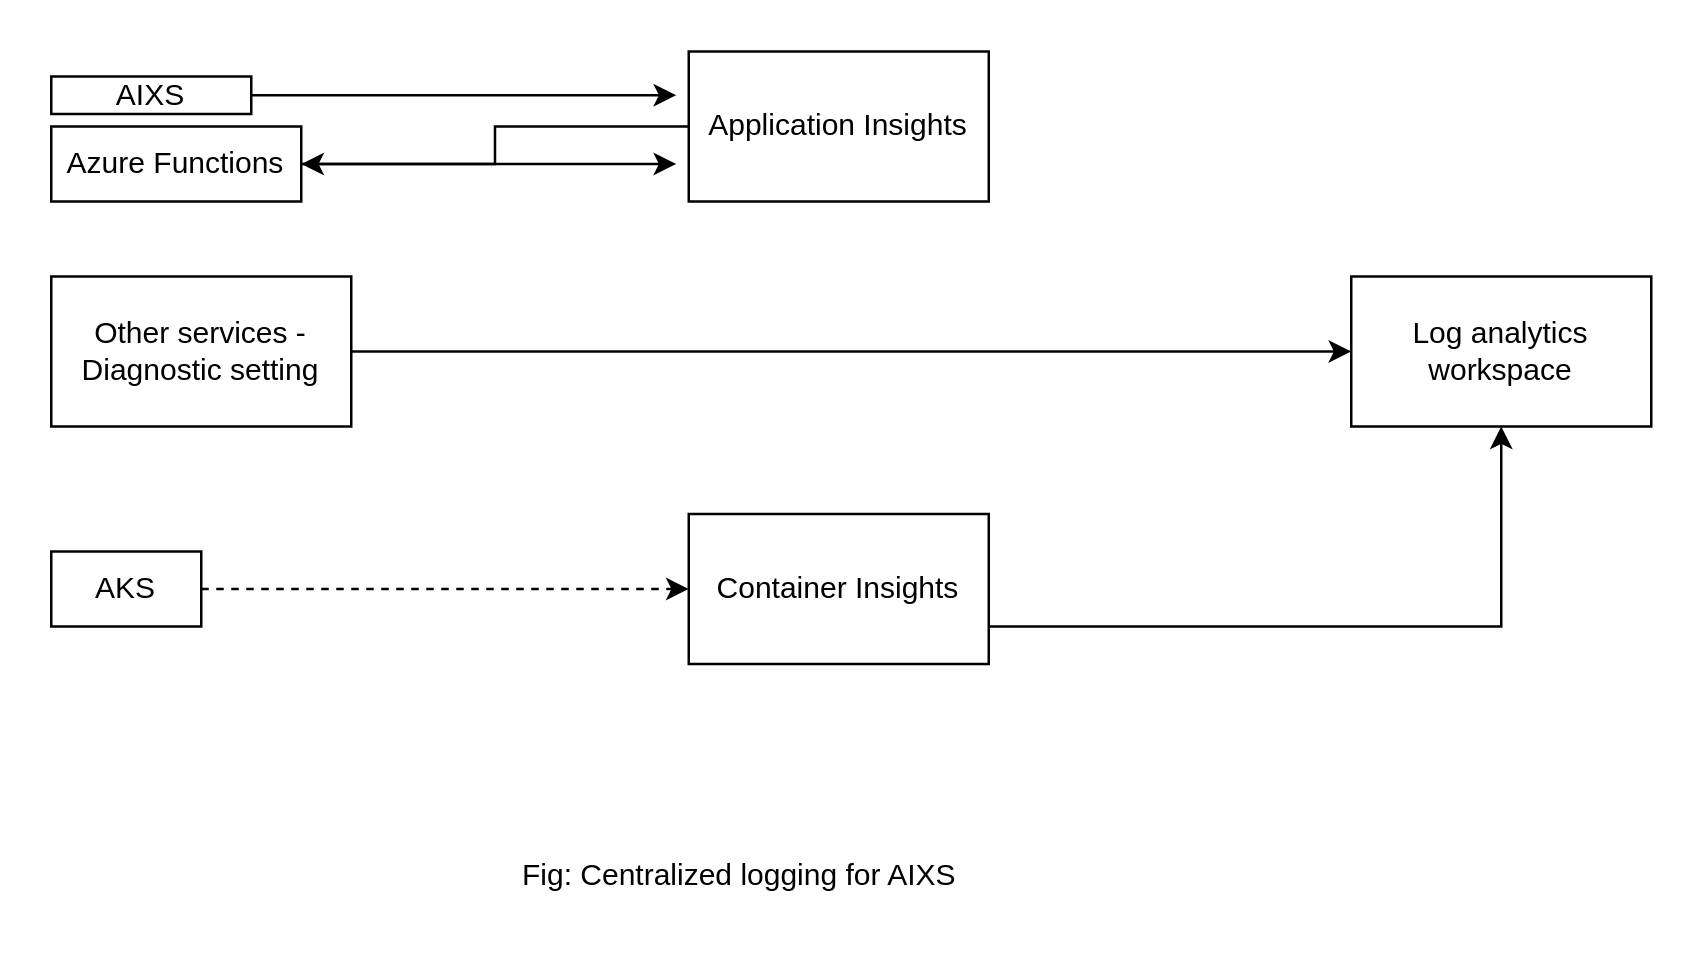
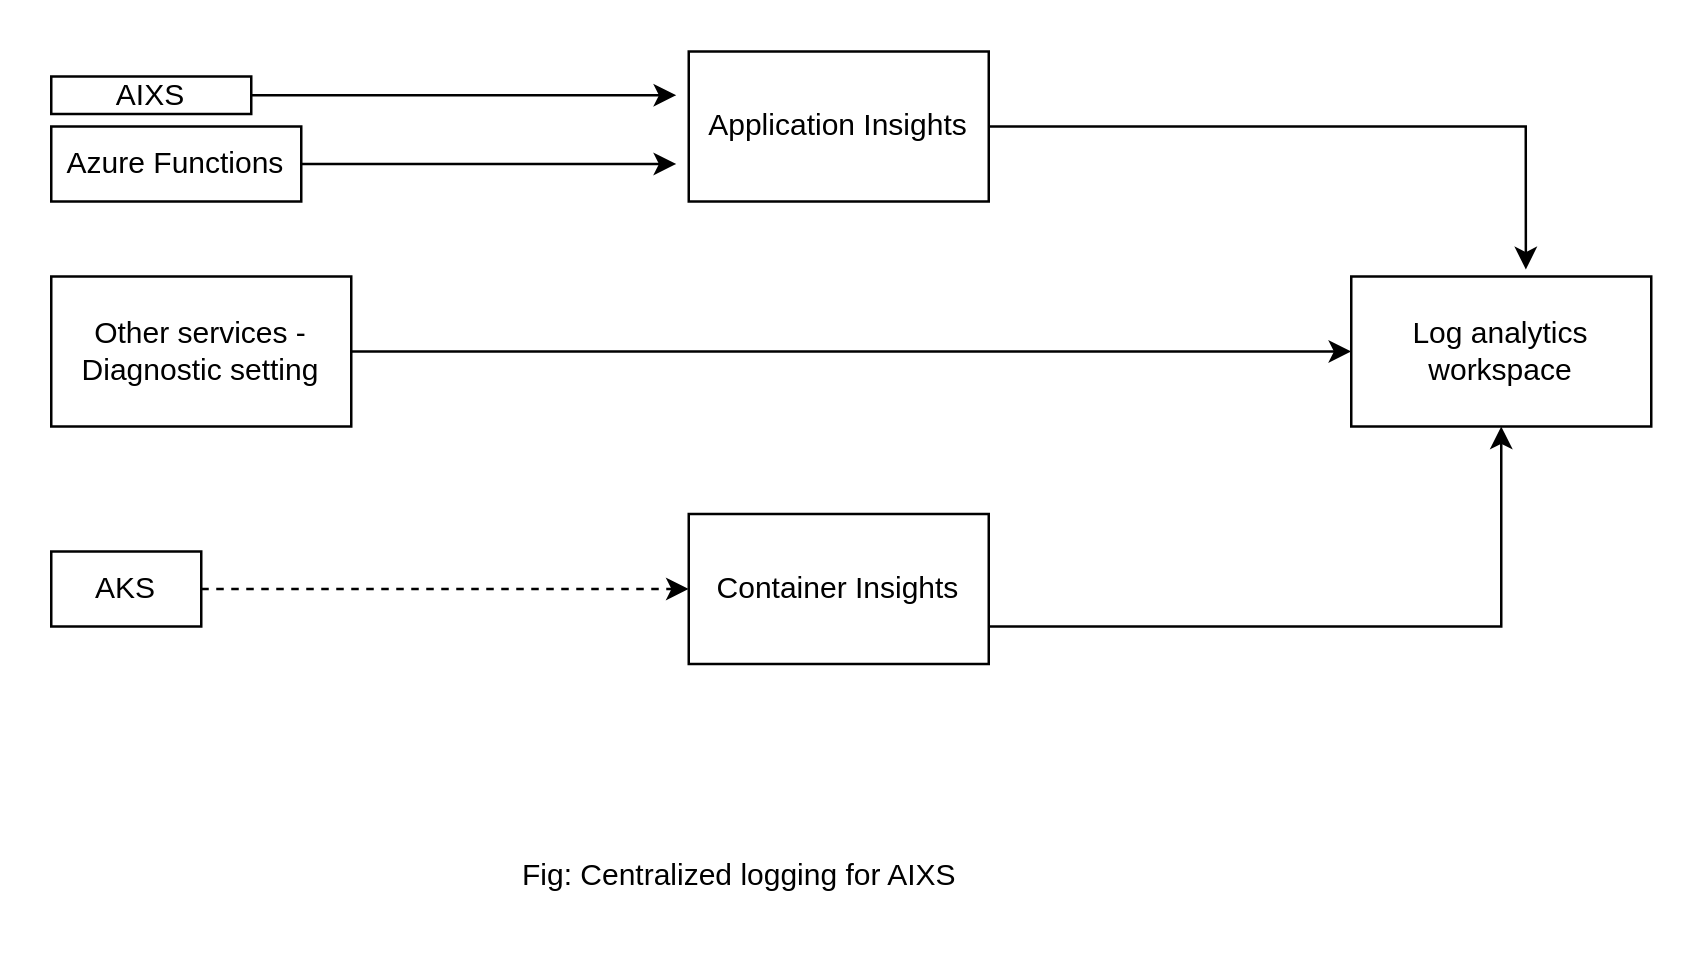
edge "Application Insights" -> "Azure Functions": now "Application Insights" -> "Log analytics workspace"
